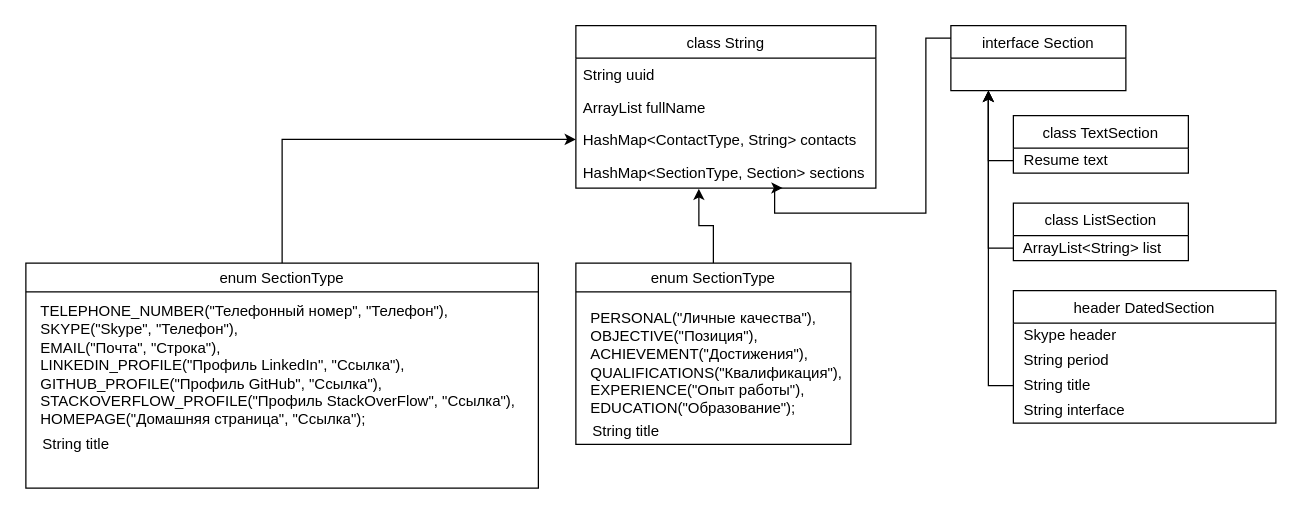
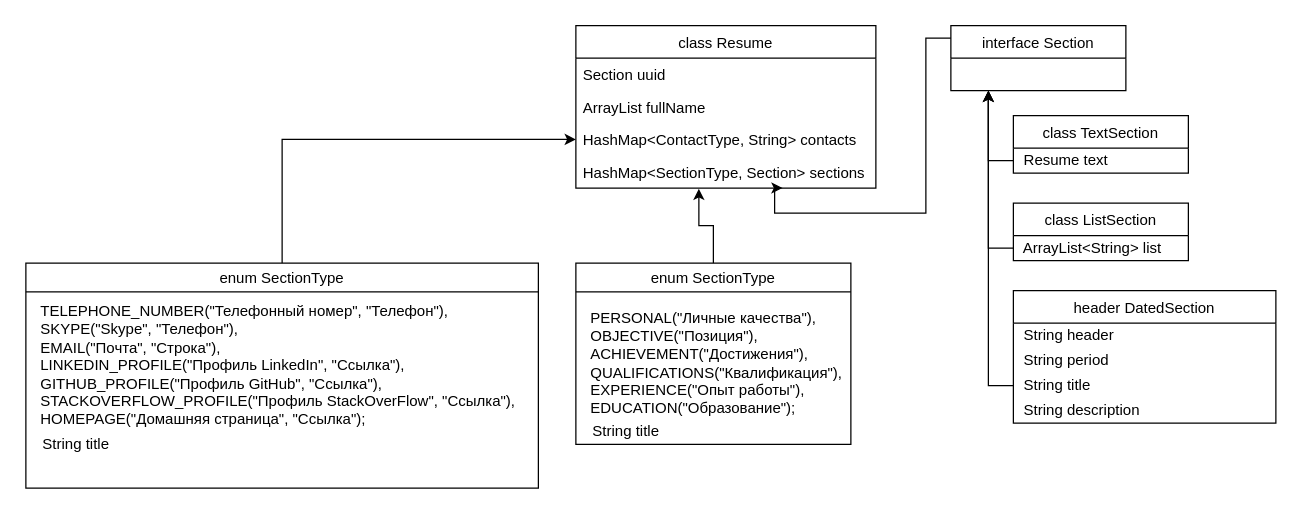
node "class String": label "class String" -> "class Resume"
node "String uuid": label "String uuid" -> "Section uuid"
node "Skype header": label "Skype header" -> "String header"
node "String interface": label "String interface" -> "String description"
